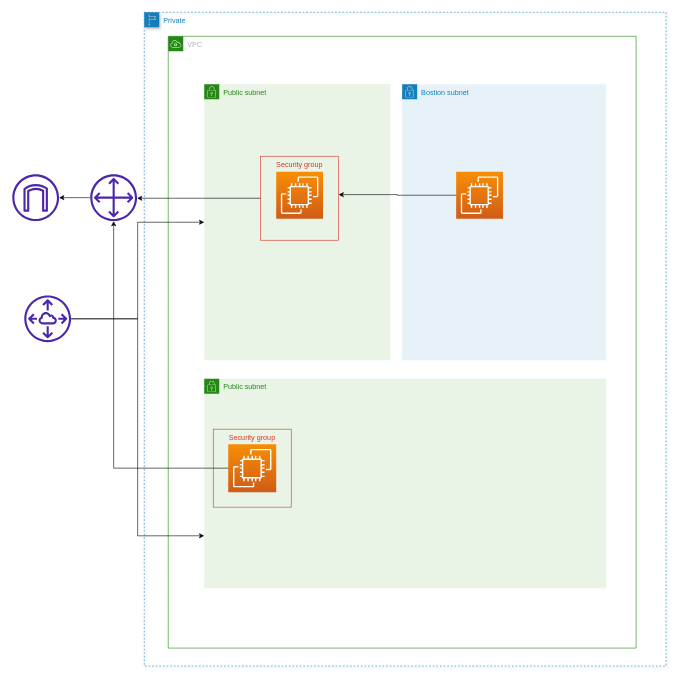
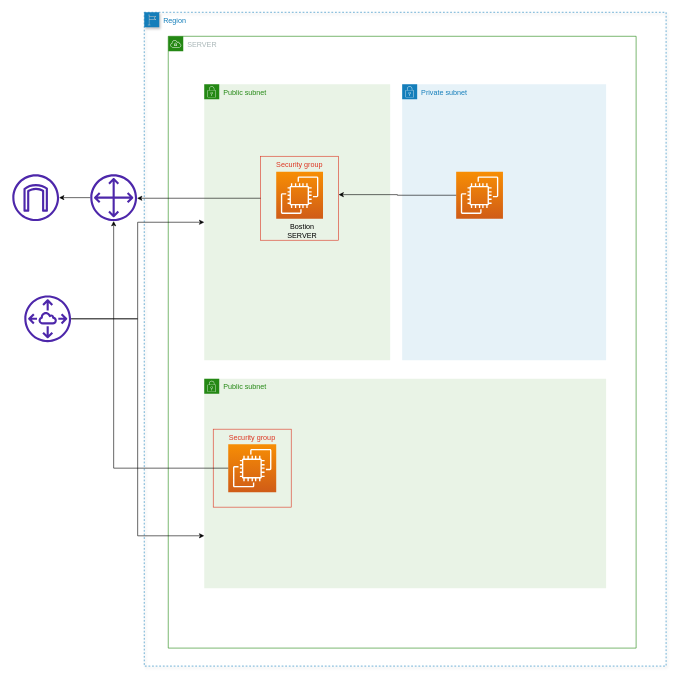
node "Private": label "Private" -> "Region"
node "VPC": label "VPC" -> "SERVER"
node "Bostion subnet": label "Bostion subnet" -> "Private subnet"
node "Bostion SERVER": added
